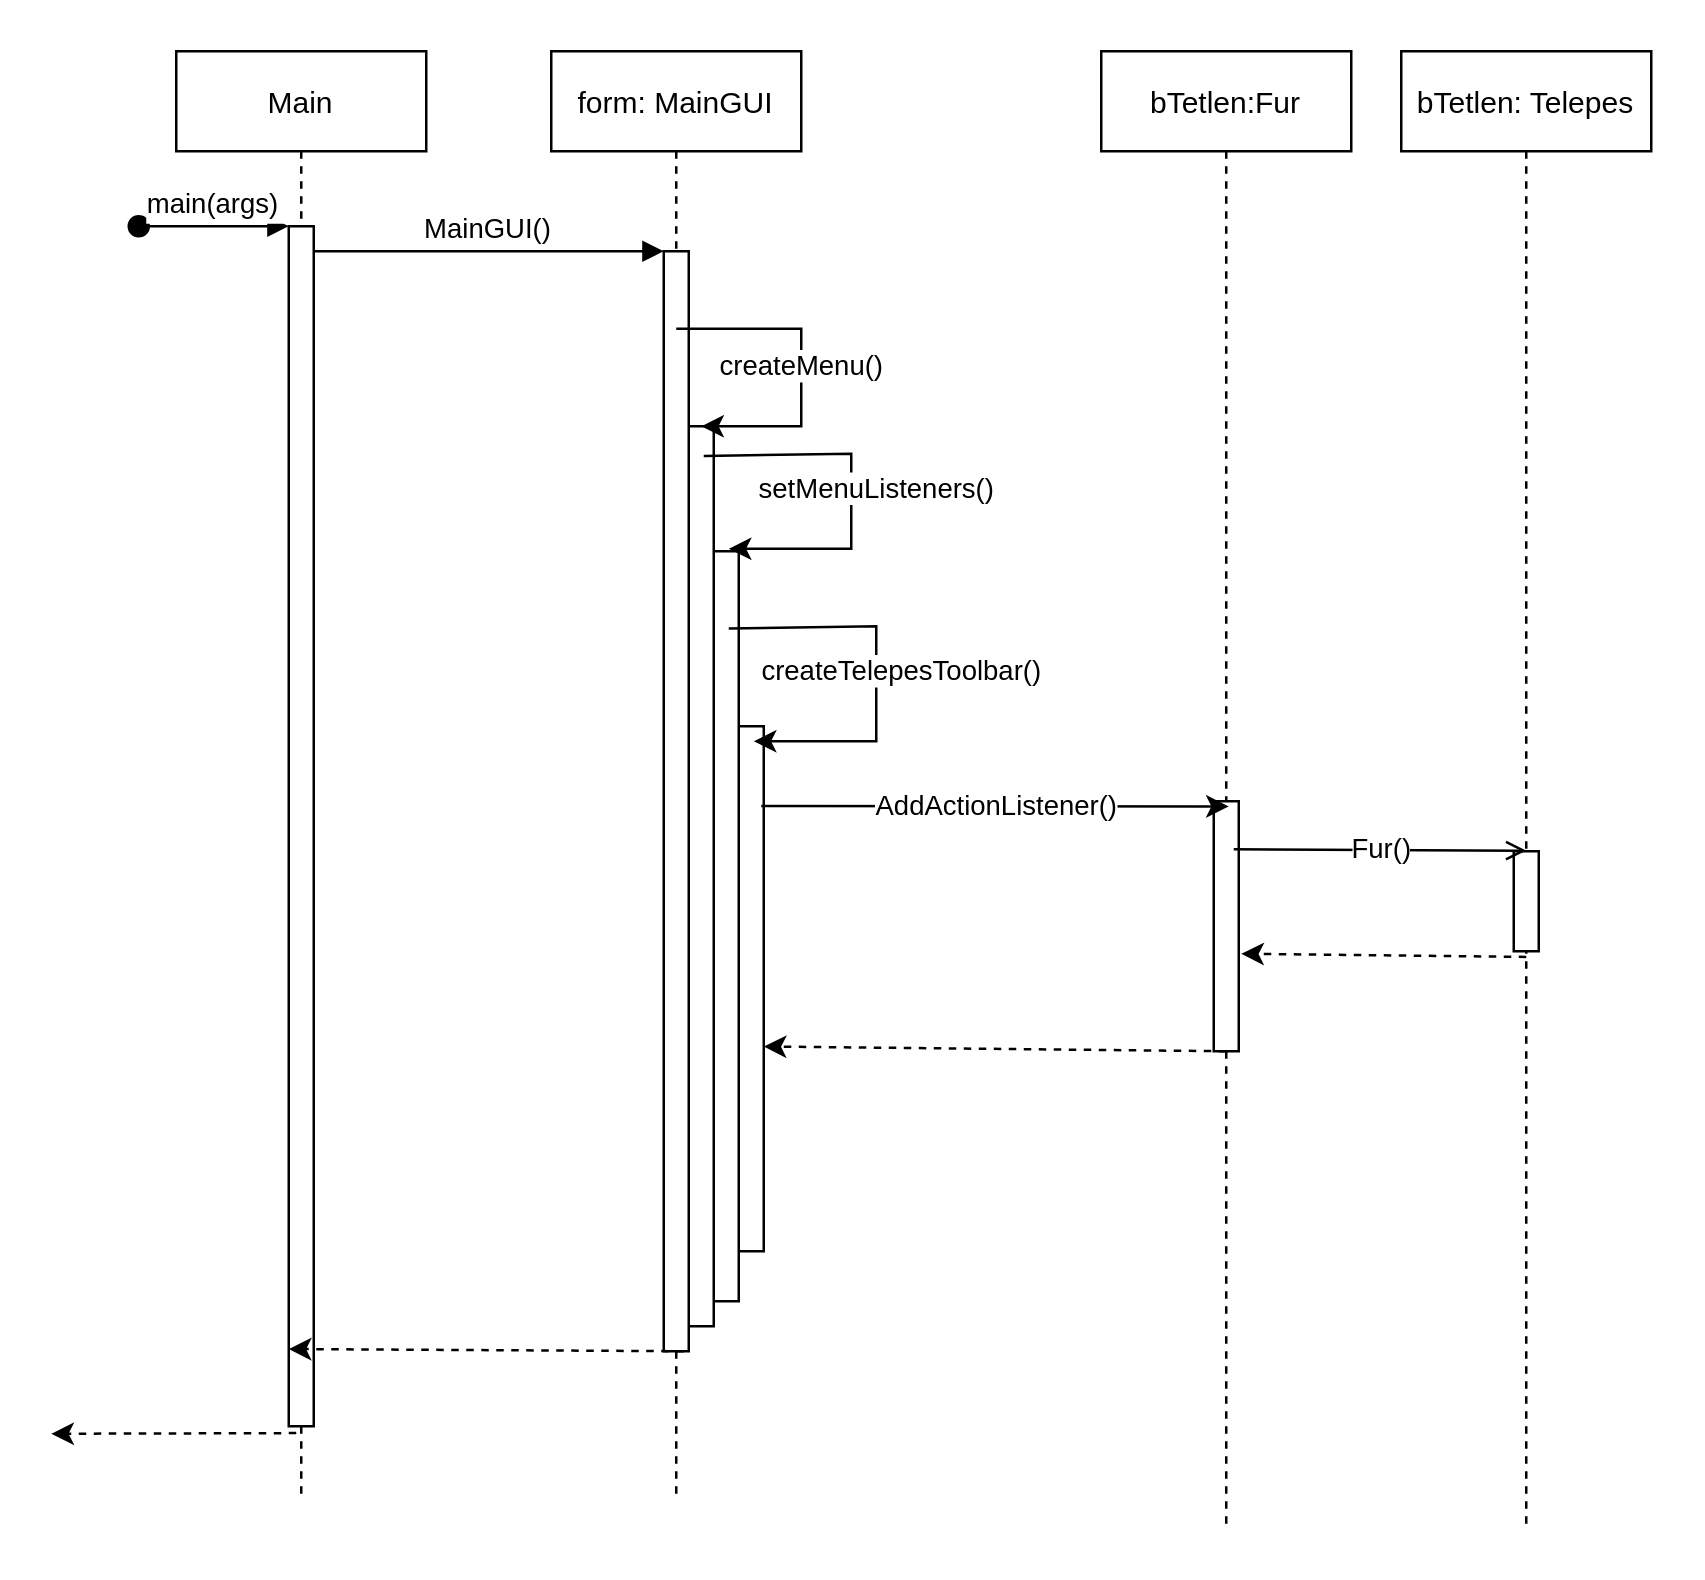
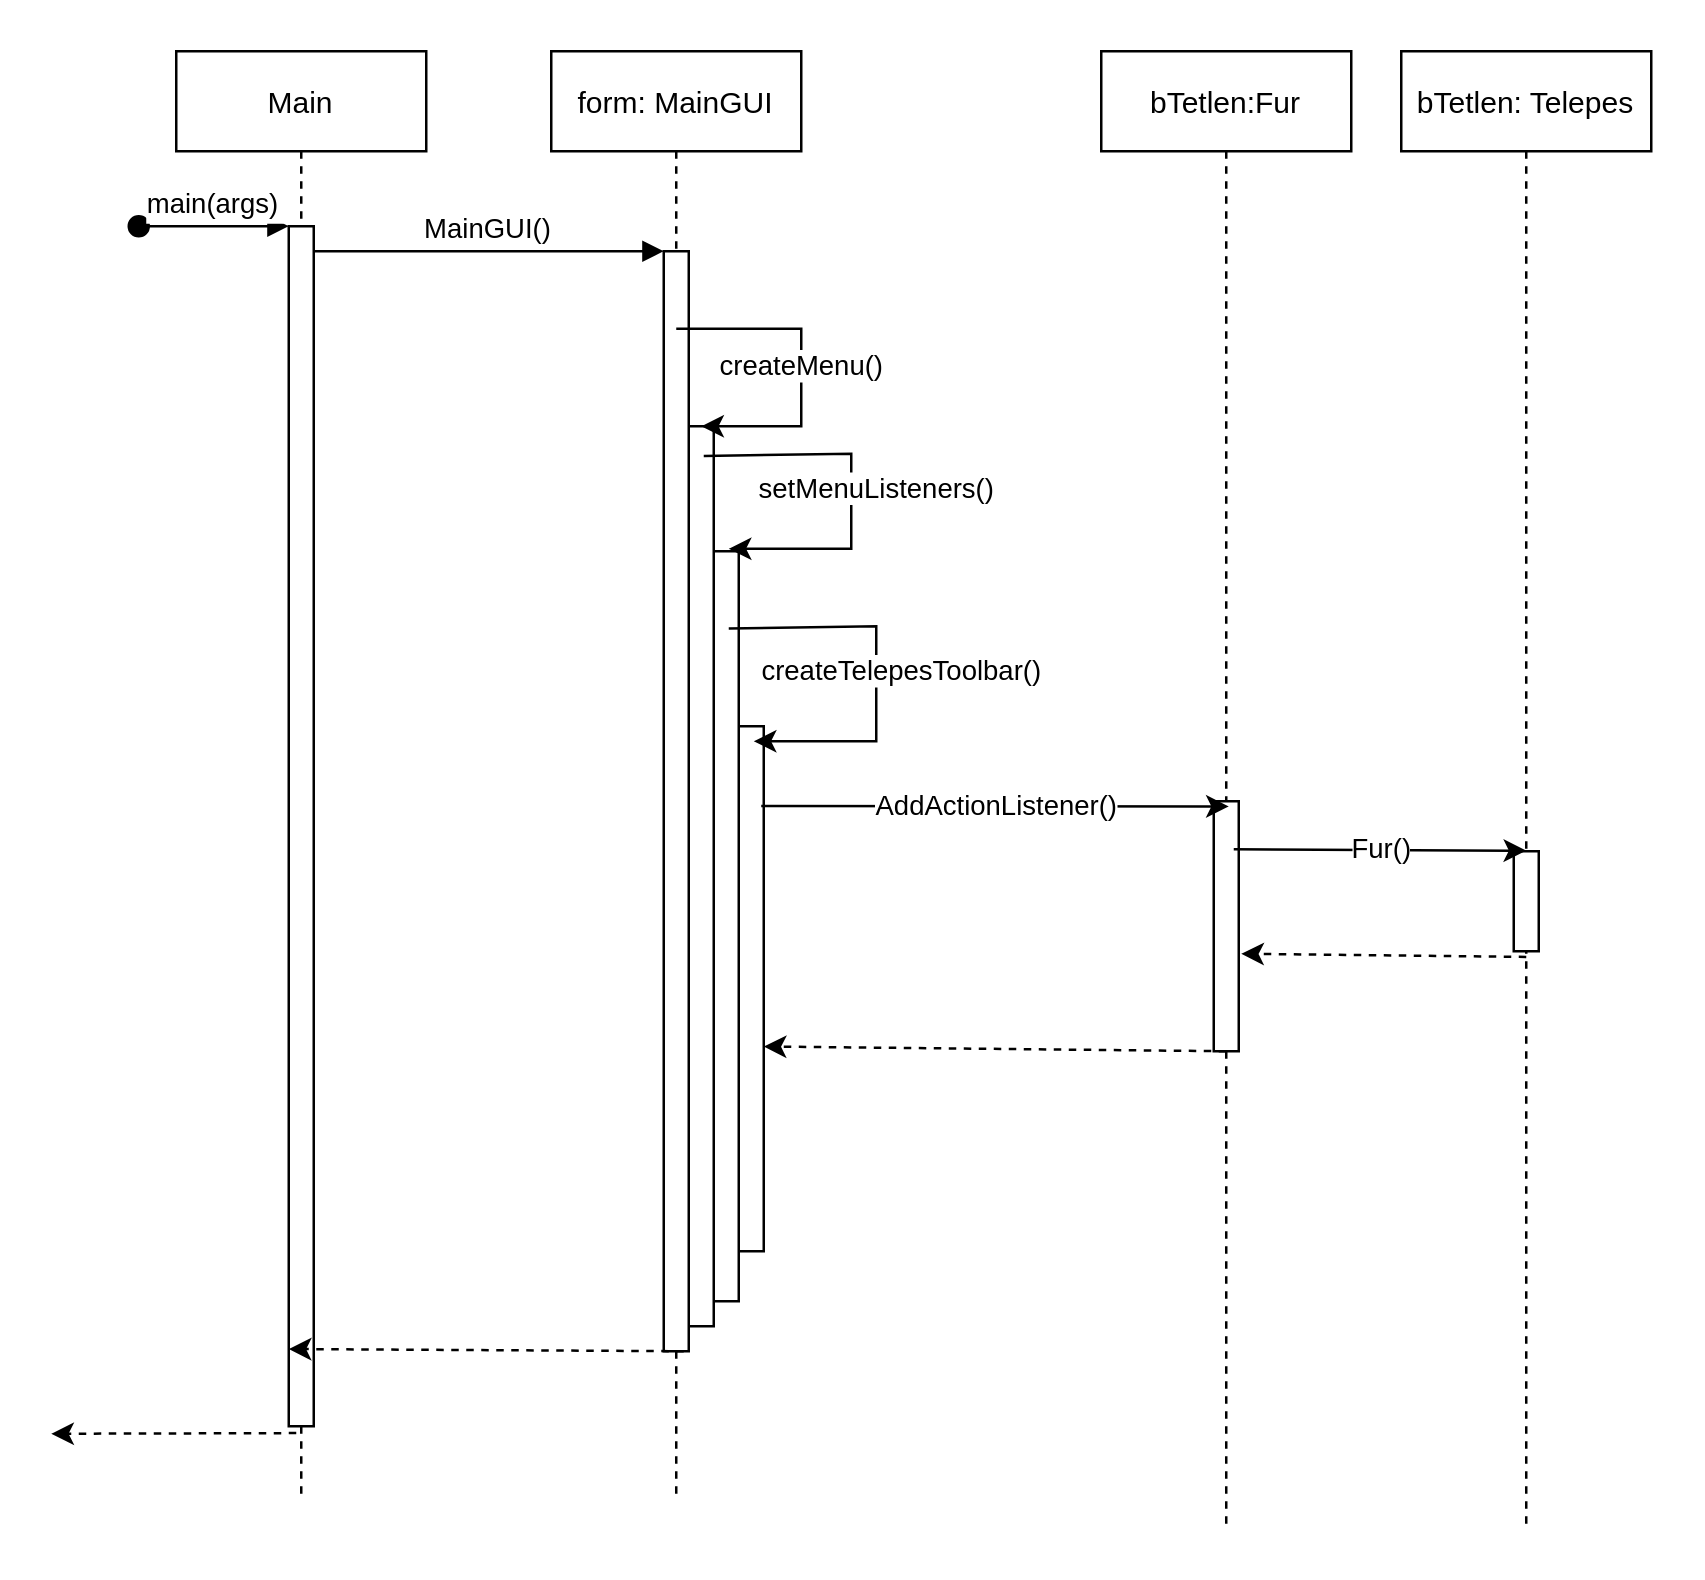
edge "bTetlen:Fur" -> "bTetlen: Telepes": arrowhead open -> classic
